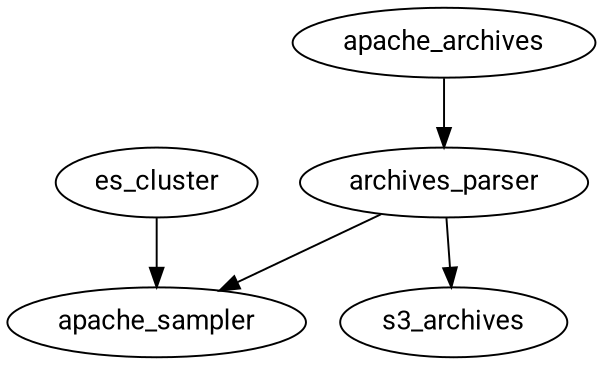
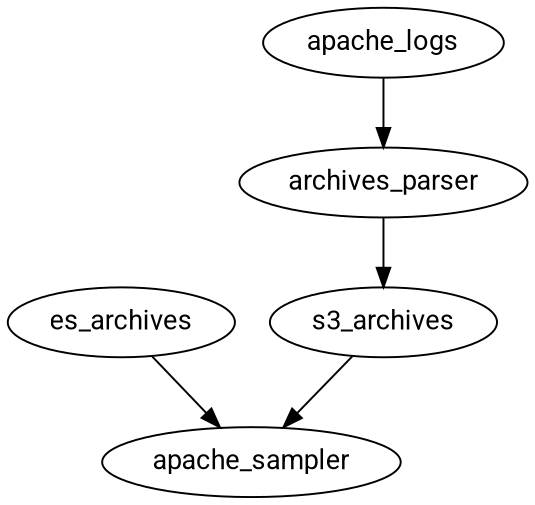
node "apache_archives": label "apache_archives" -> "apache_logs"
node "es_cluster": label "es_cluster" -> "es_archives"
edge "archives_parser" -> "apache_sampler": now "s3_archives" -> "apache_sampler"
